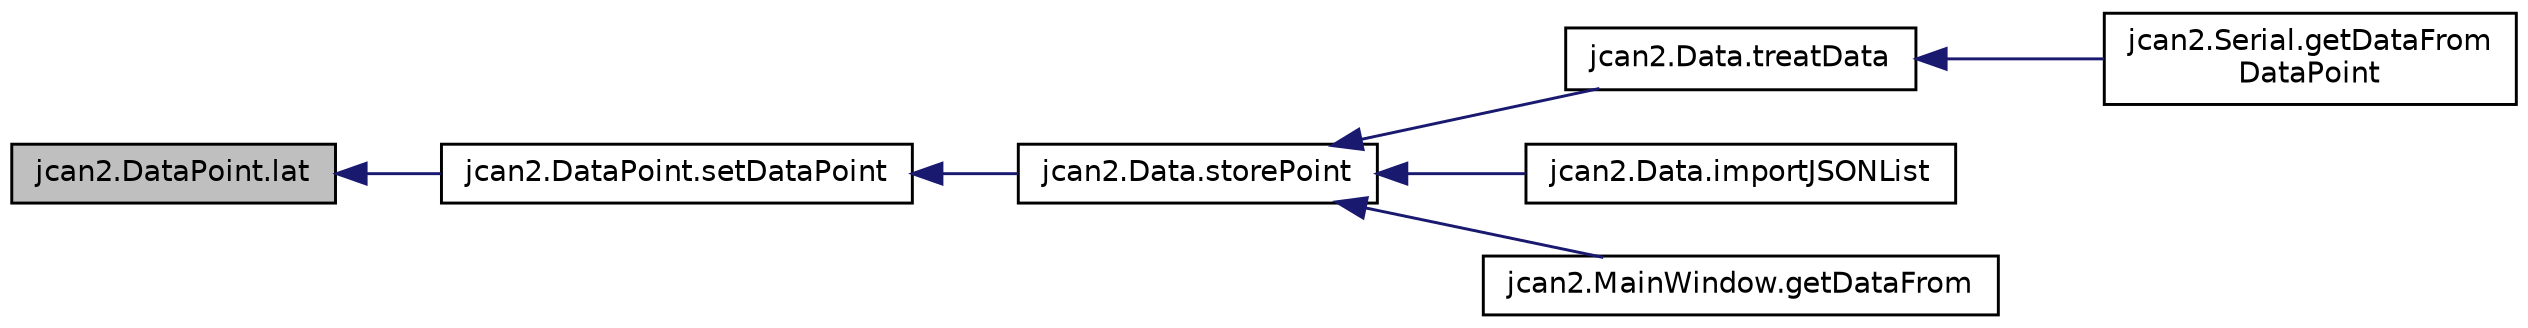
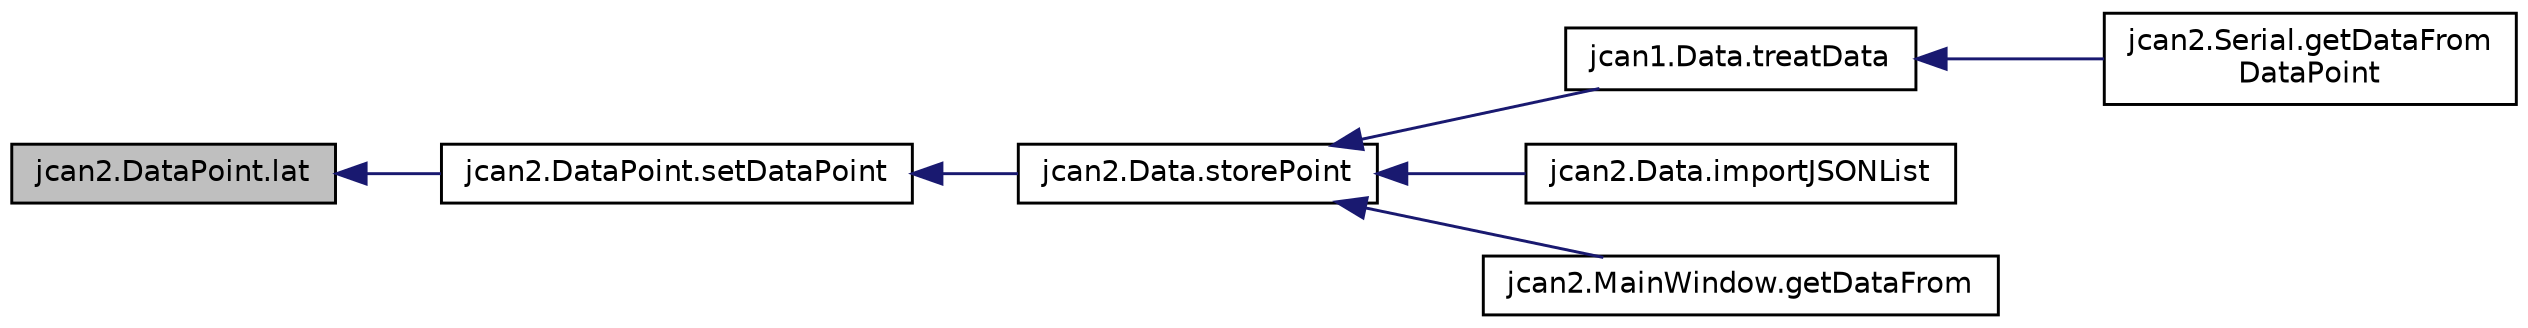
node "jcan2.Data.treatData": label "jcan2.Data.treatData" -> "jcan1.Data.treatData"
